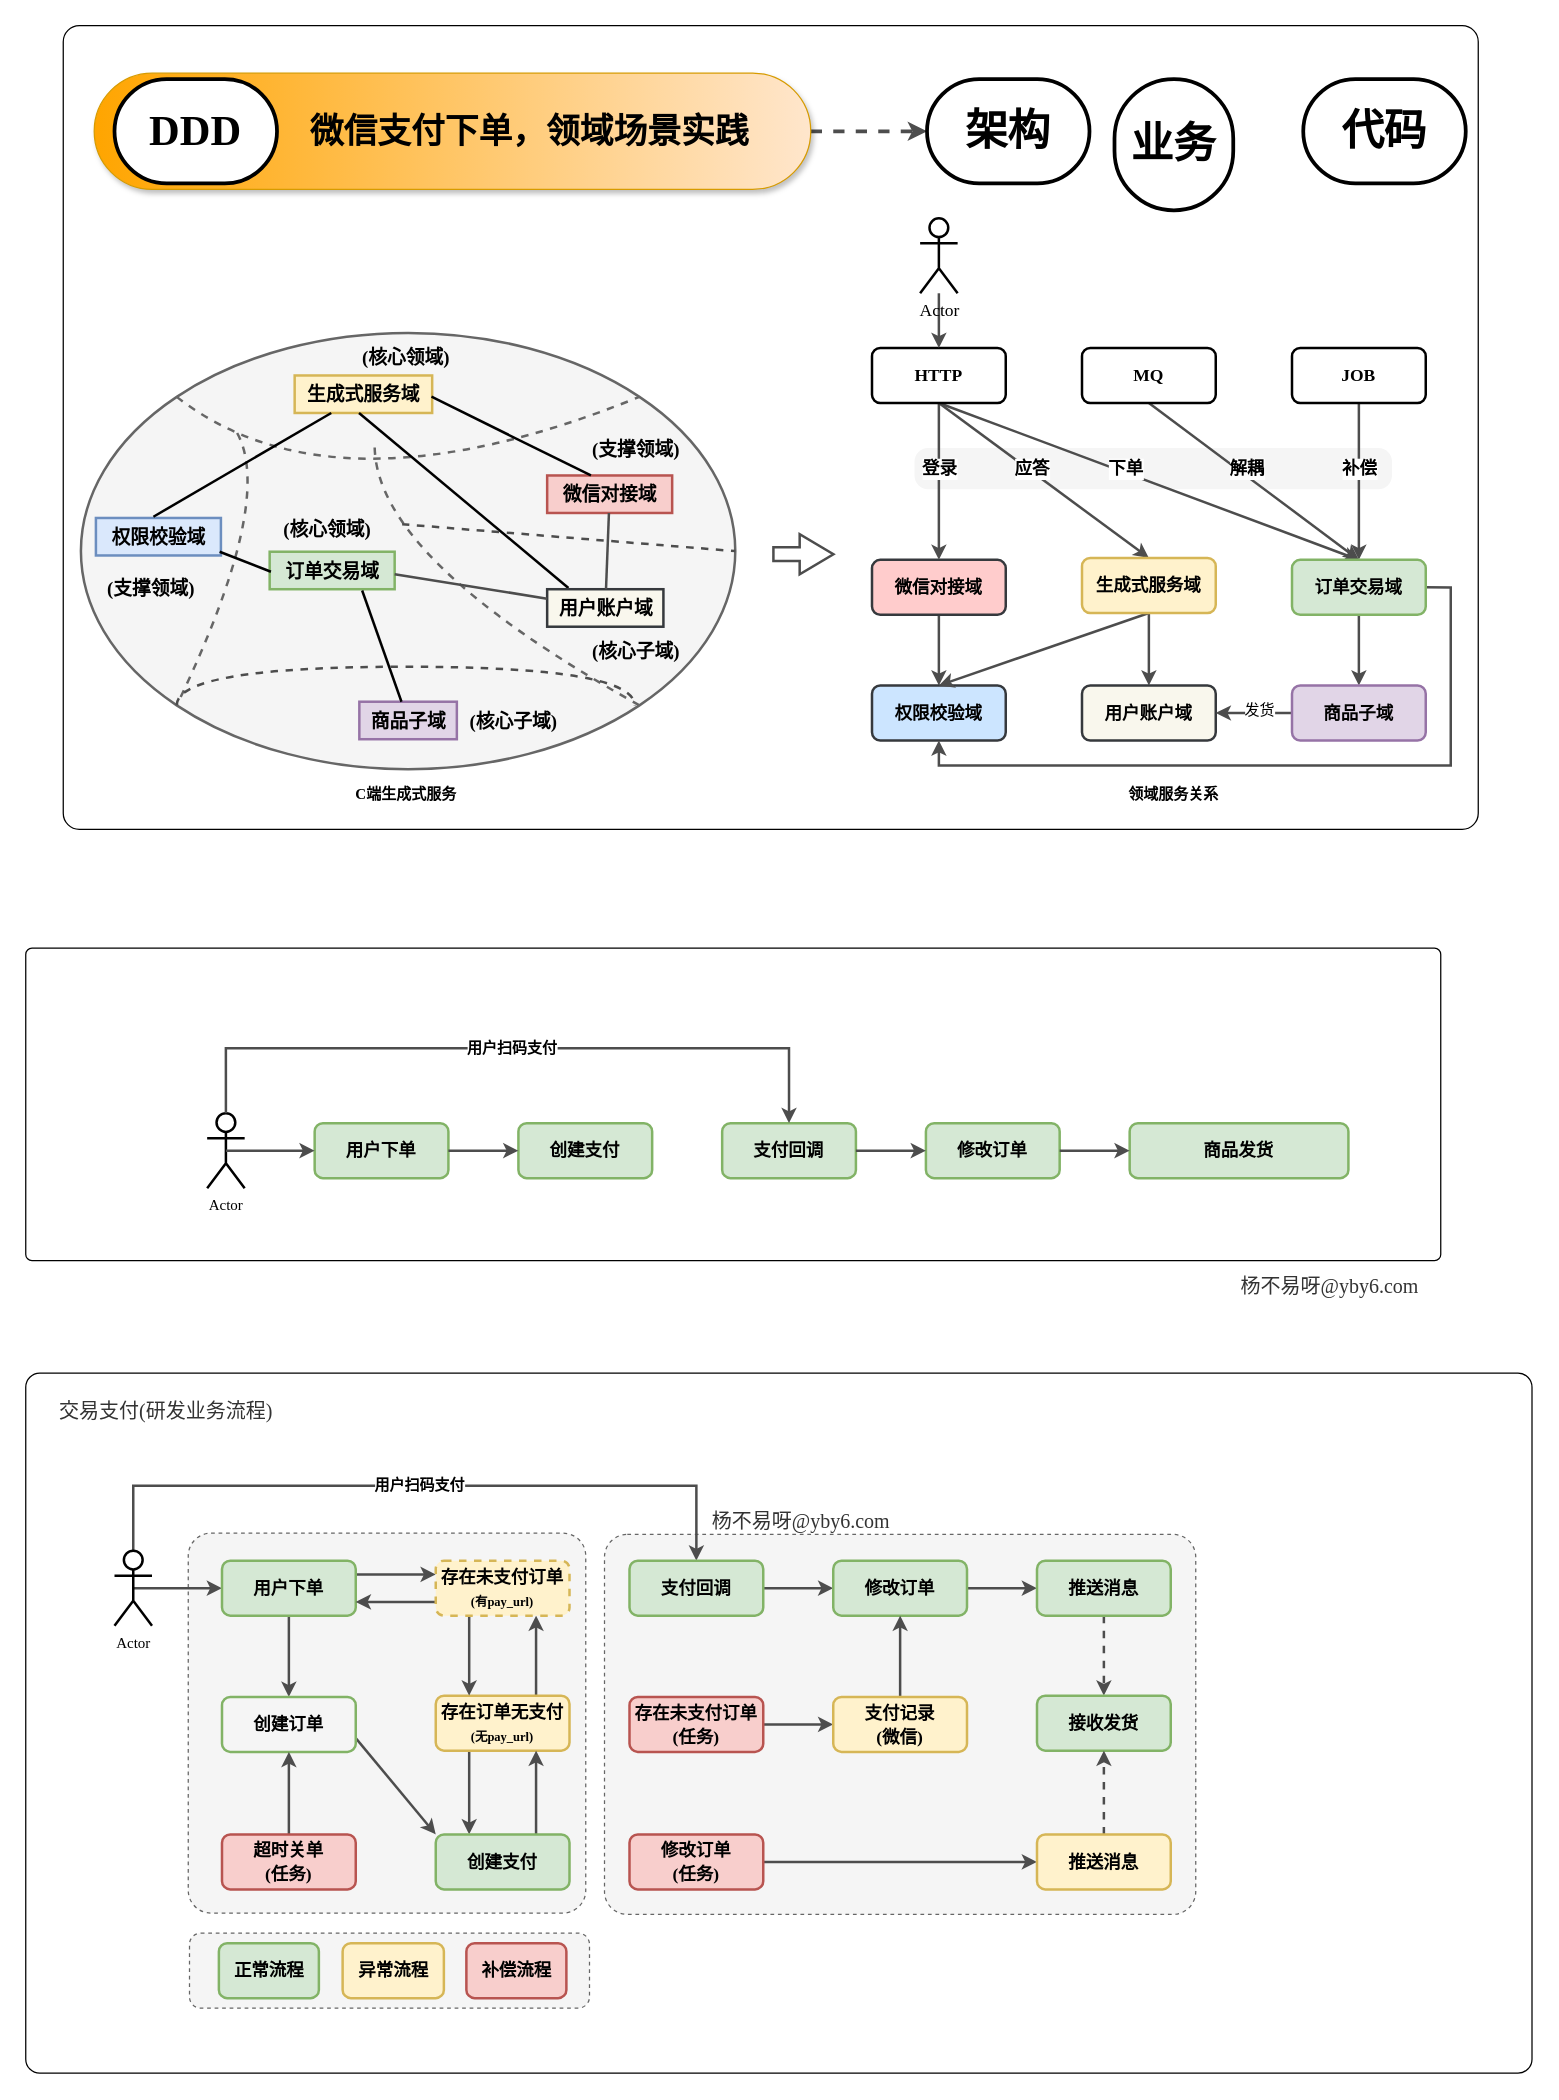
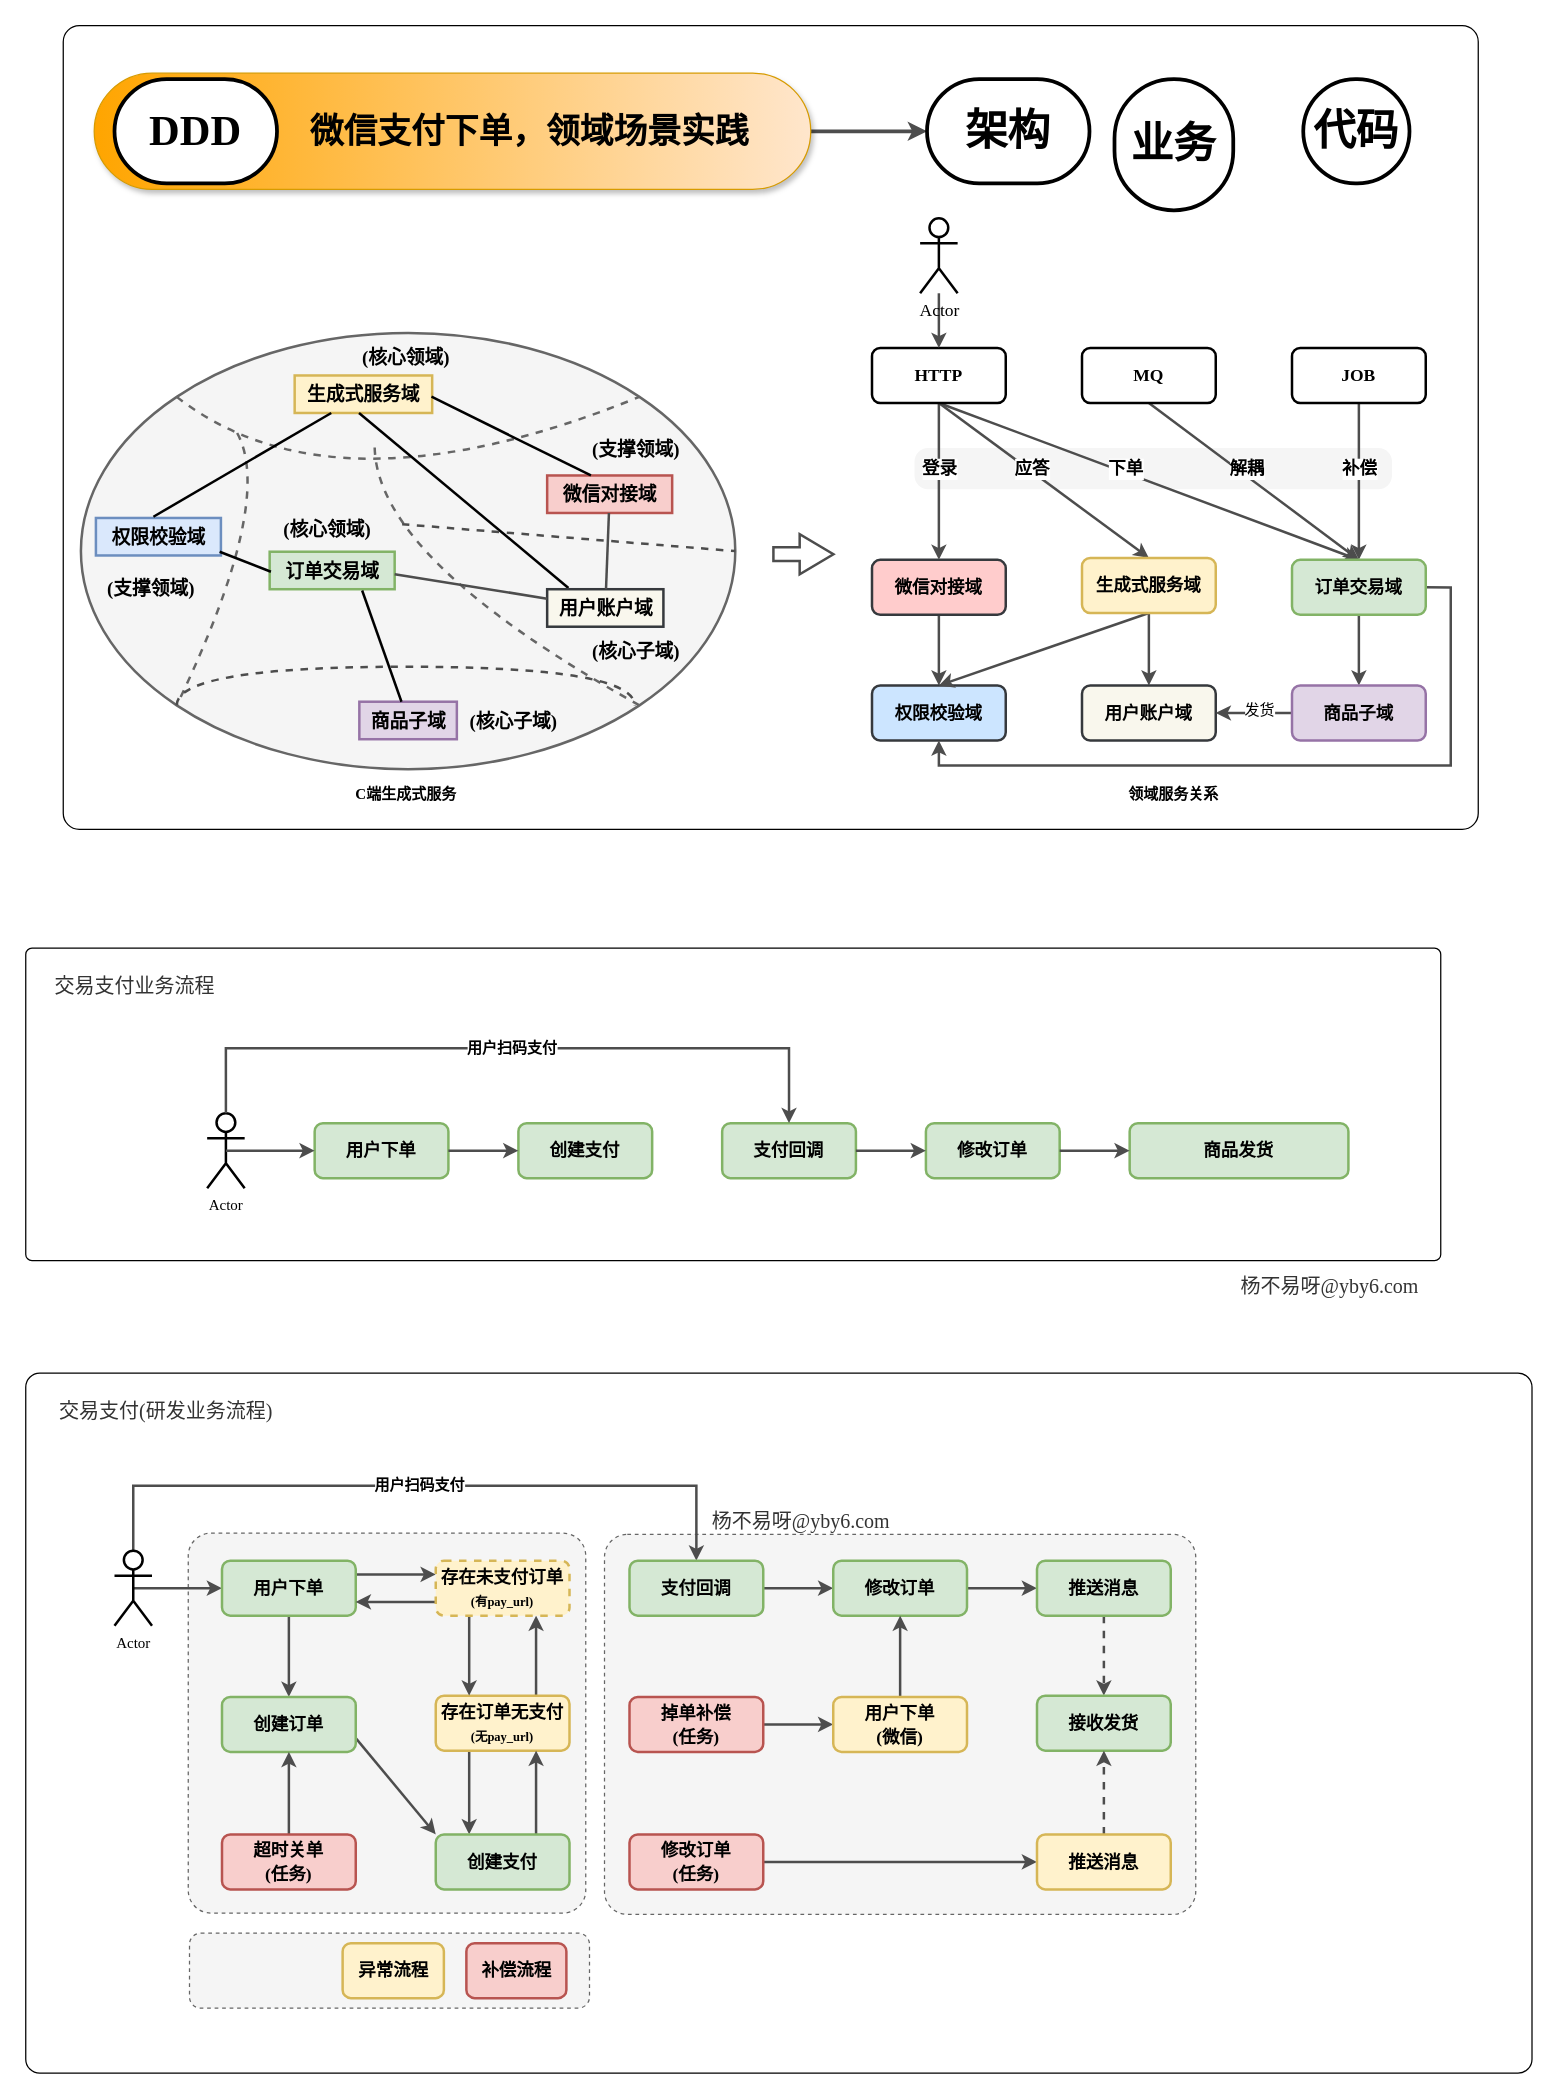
edge "微信支付下单，领域场景实践" -> "架构": style dashed -> solid
node "代码": size 163x104 -> 106x104
node "交易支付业务流程": added
node "创建订单": fillcolor #f5f5f5 -> #d5e8d4
node "存在未支付订单 (任务)": label "存在未支付订单 (任务)" -> "掉单补偿 (任务)"
node "支付记录 (微信)": label "支付记录 (微信)" -> "用户下单 (微信)"
node "正常流程": removed
